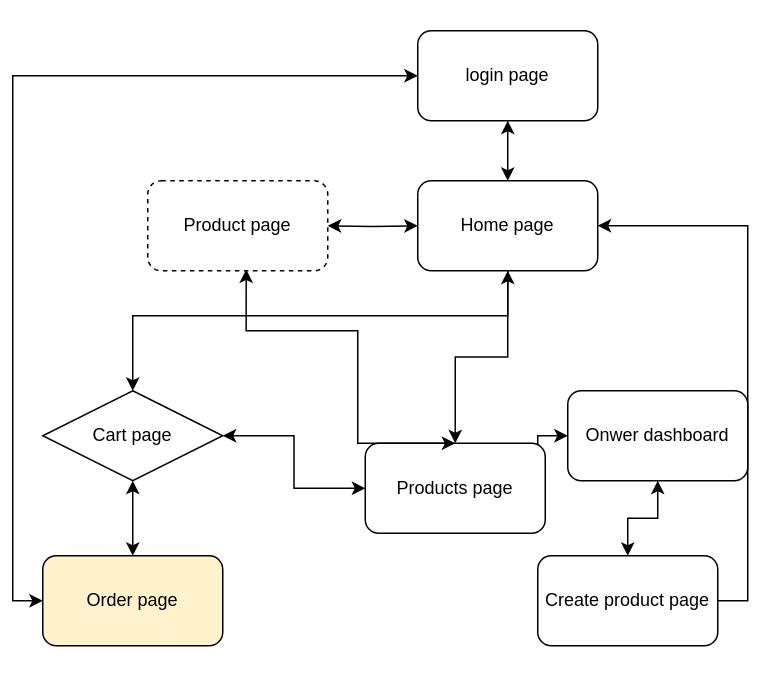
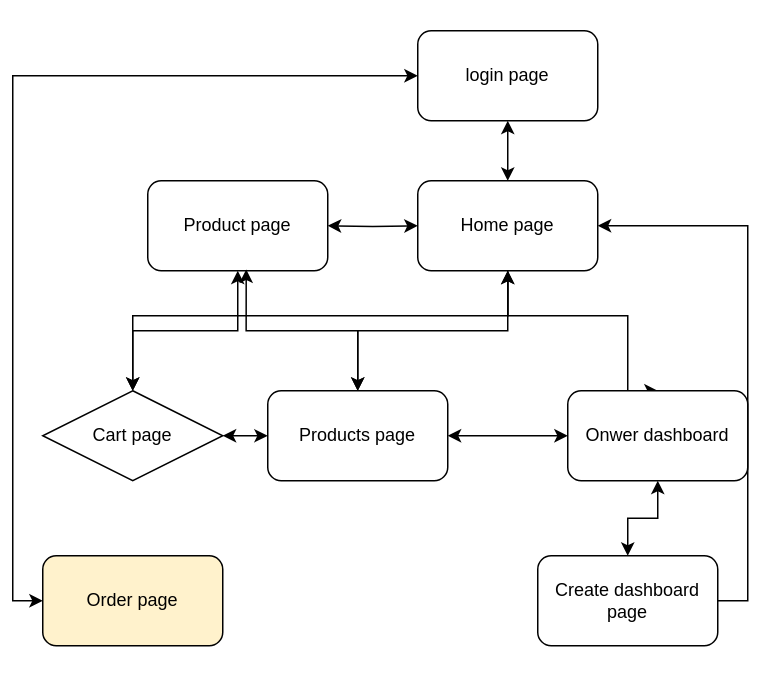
node "Product page": style dashed -> solid
edge "Home page" -- "Onwer dashboard": added
node "Products page": moved (455, 488) -> (358, 436)
edge "Cart page" -- "Order page": now "Cart page" -- "Product page"
node "Create product page": label "Create product page" -> "Create dashboard page"
